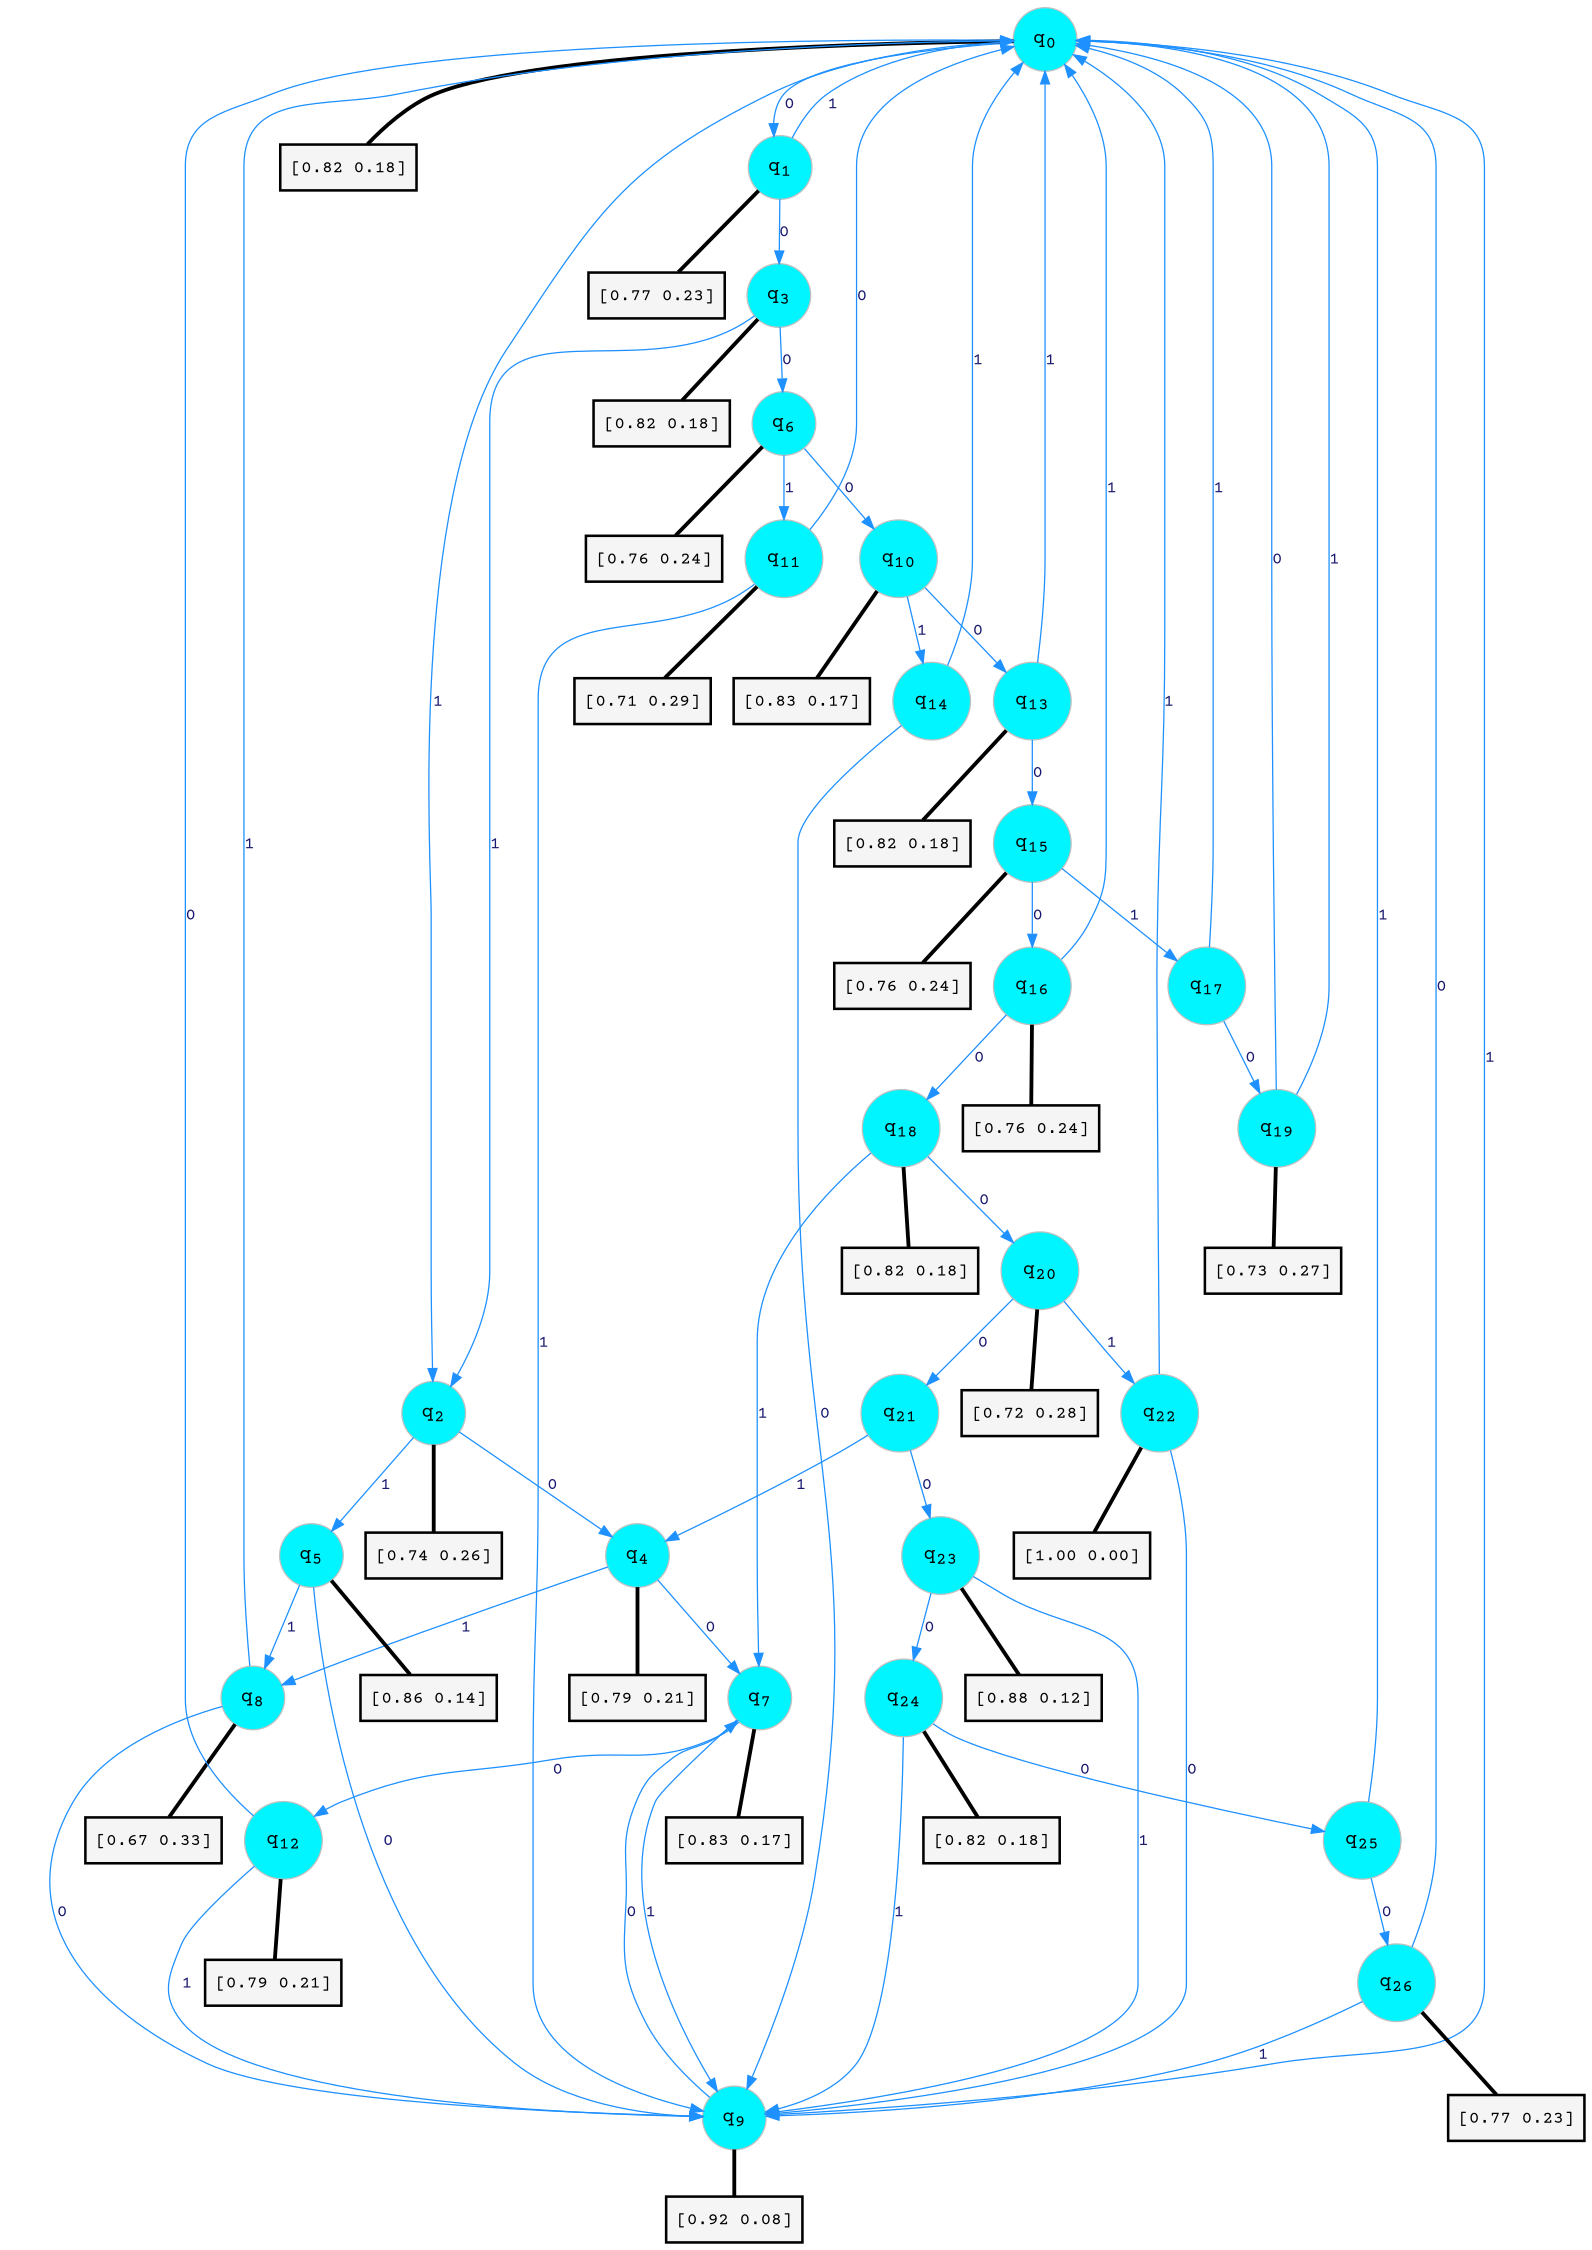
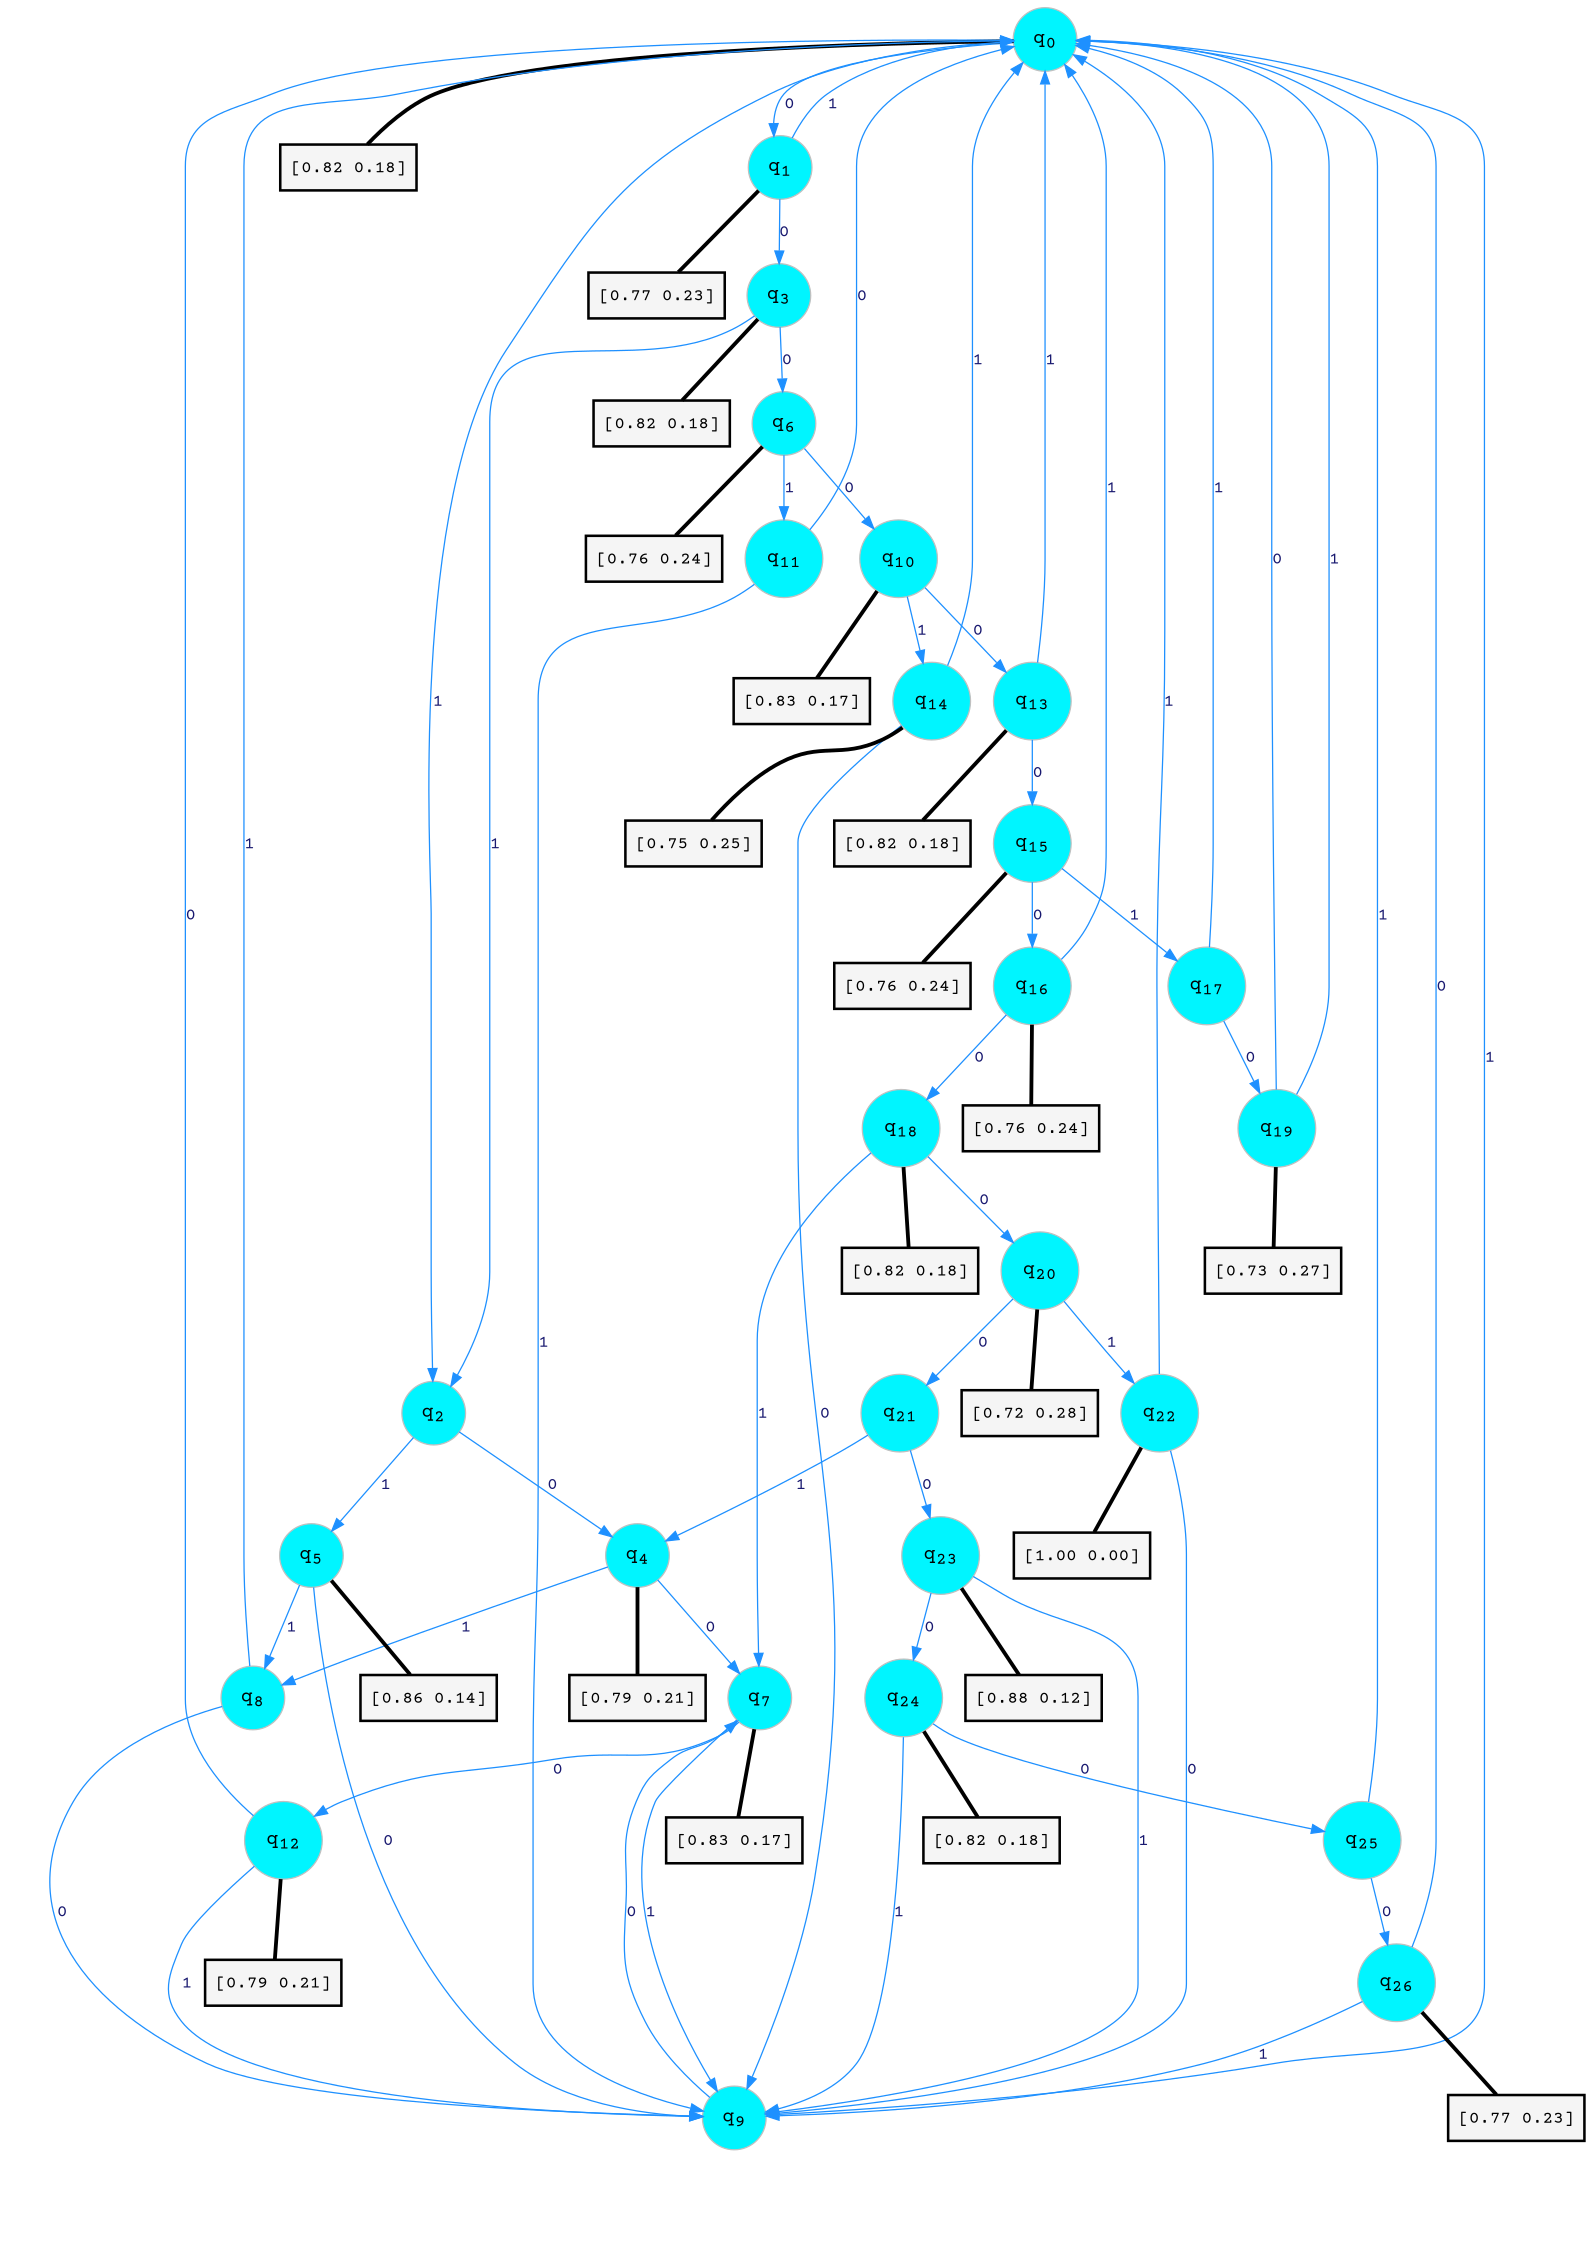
node "[0.71 0.29]": removed
node "[0.75 0.25]": added
node "[0.74 0.26]": removed
node "[0.67 0.33]": removed
node "[0.92 0.08]": removed
